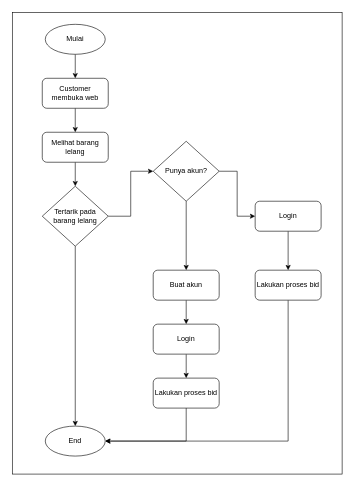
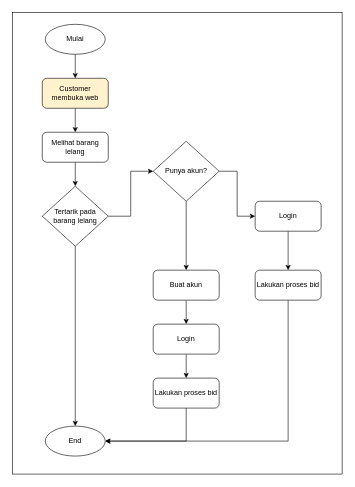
node "Customer membuka web": fillcolor #ffffff -> #fff2cc
